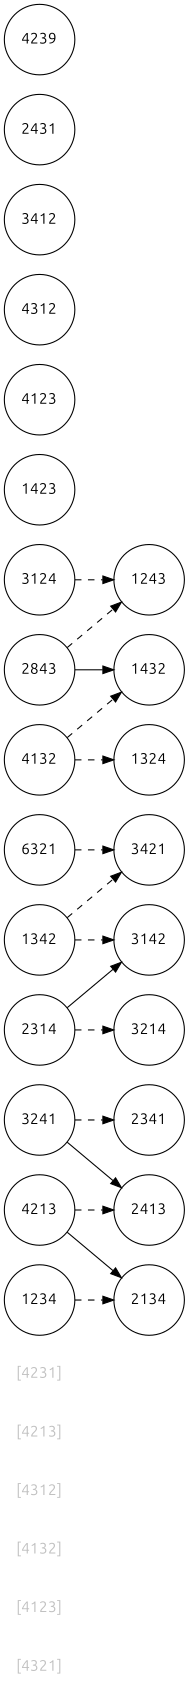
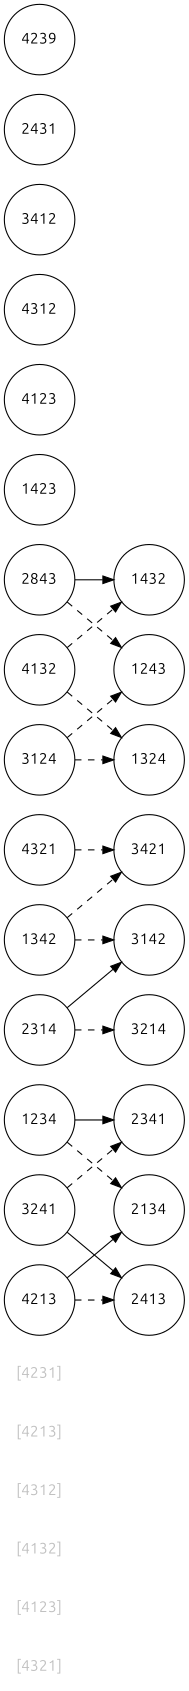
edge "3124" -> "1324": added
node "6321": label "6321" -> "4321"
edge "1234" -> "2341": added
